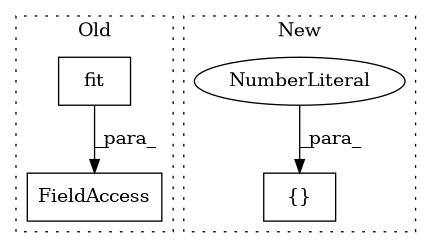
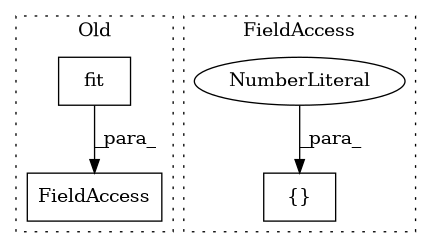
cluster "New": label "New" -> "FieldAccess"
